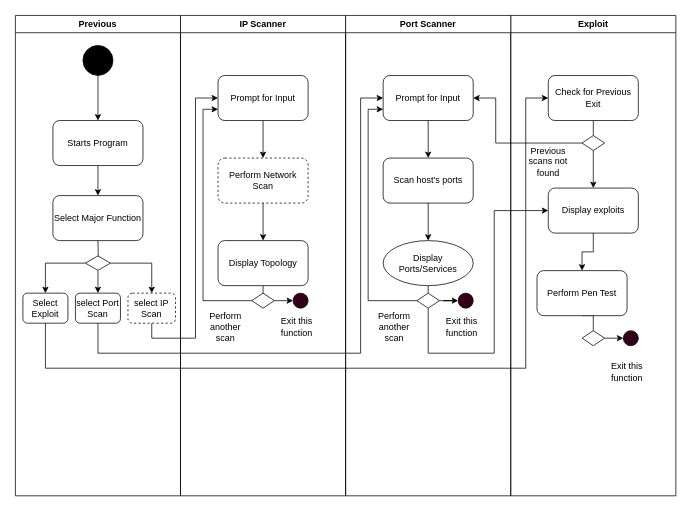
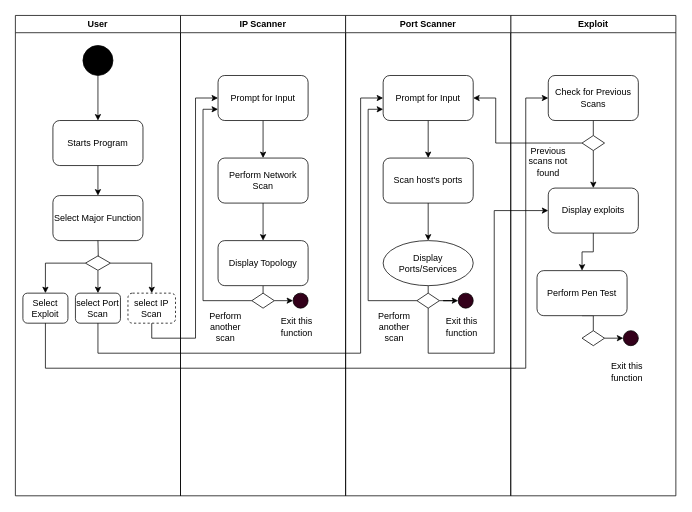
node "Previous": label "Previous" -> "User"
node "Check for Previous Exit": label "Check for Previous Exit" -> "Check for Previous Scans"
node "Perform Network Scan": style dashed -> solid
